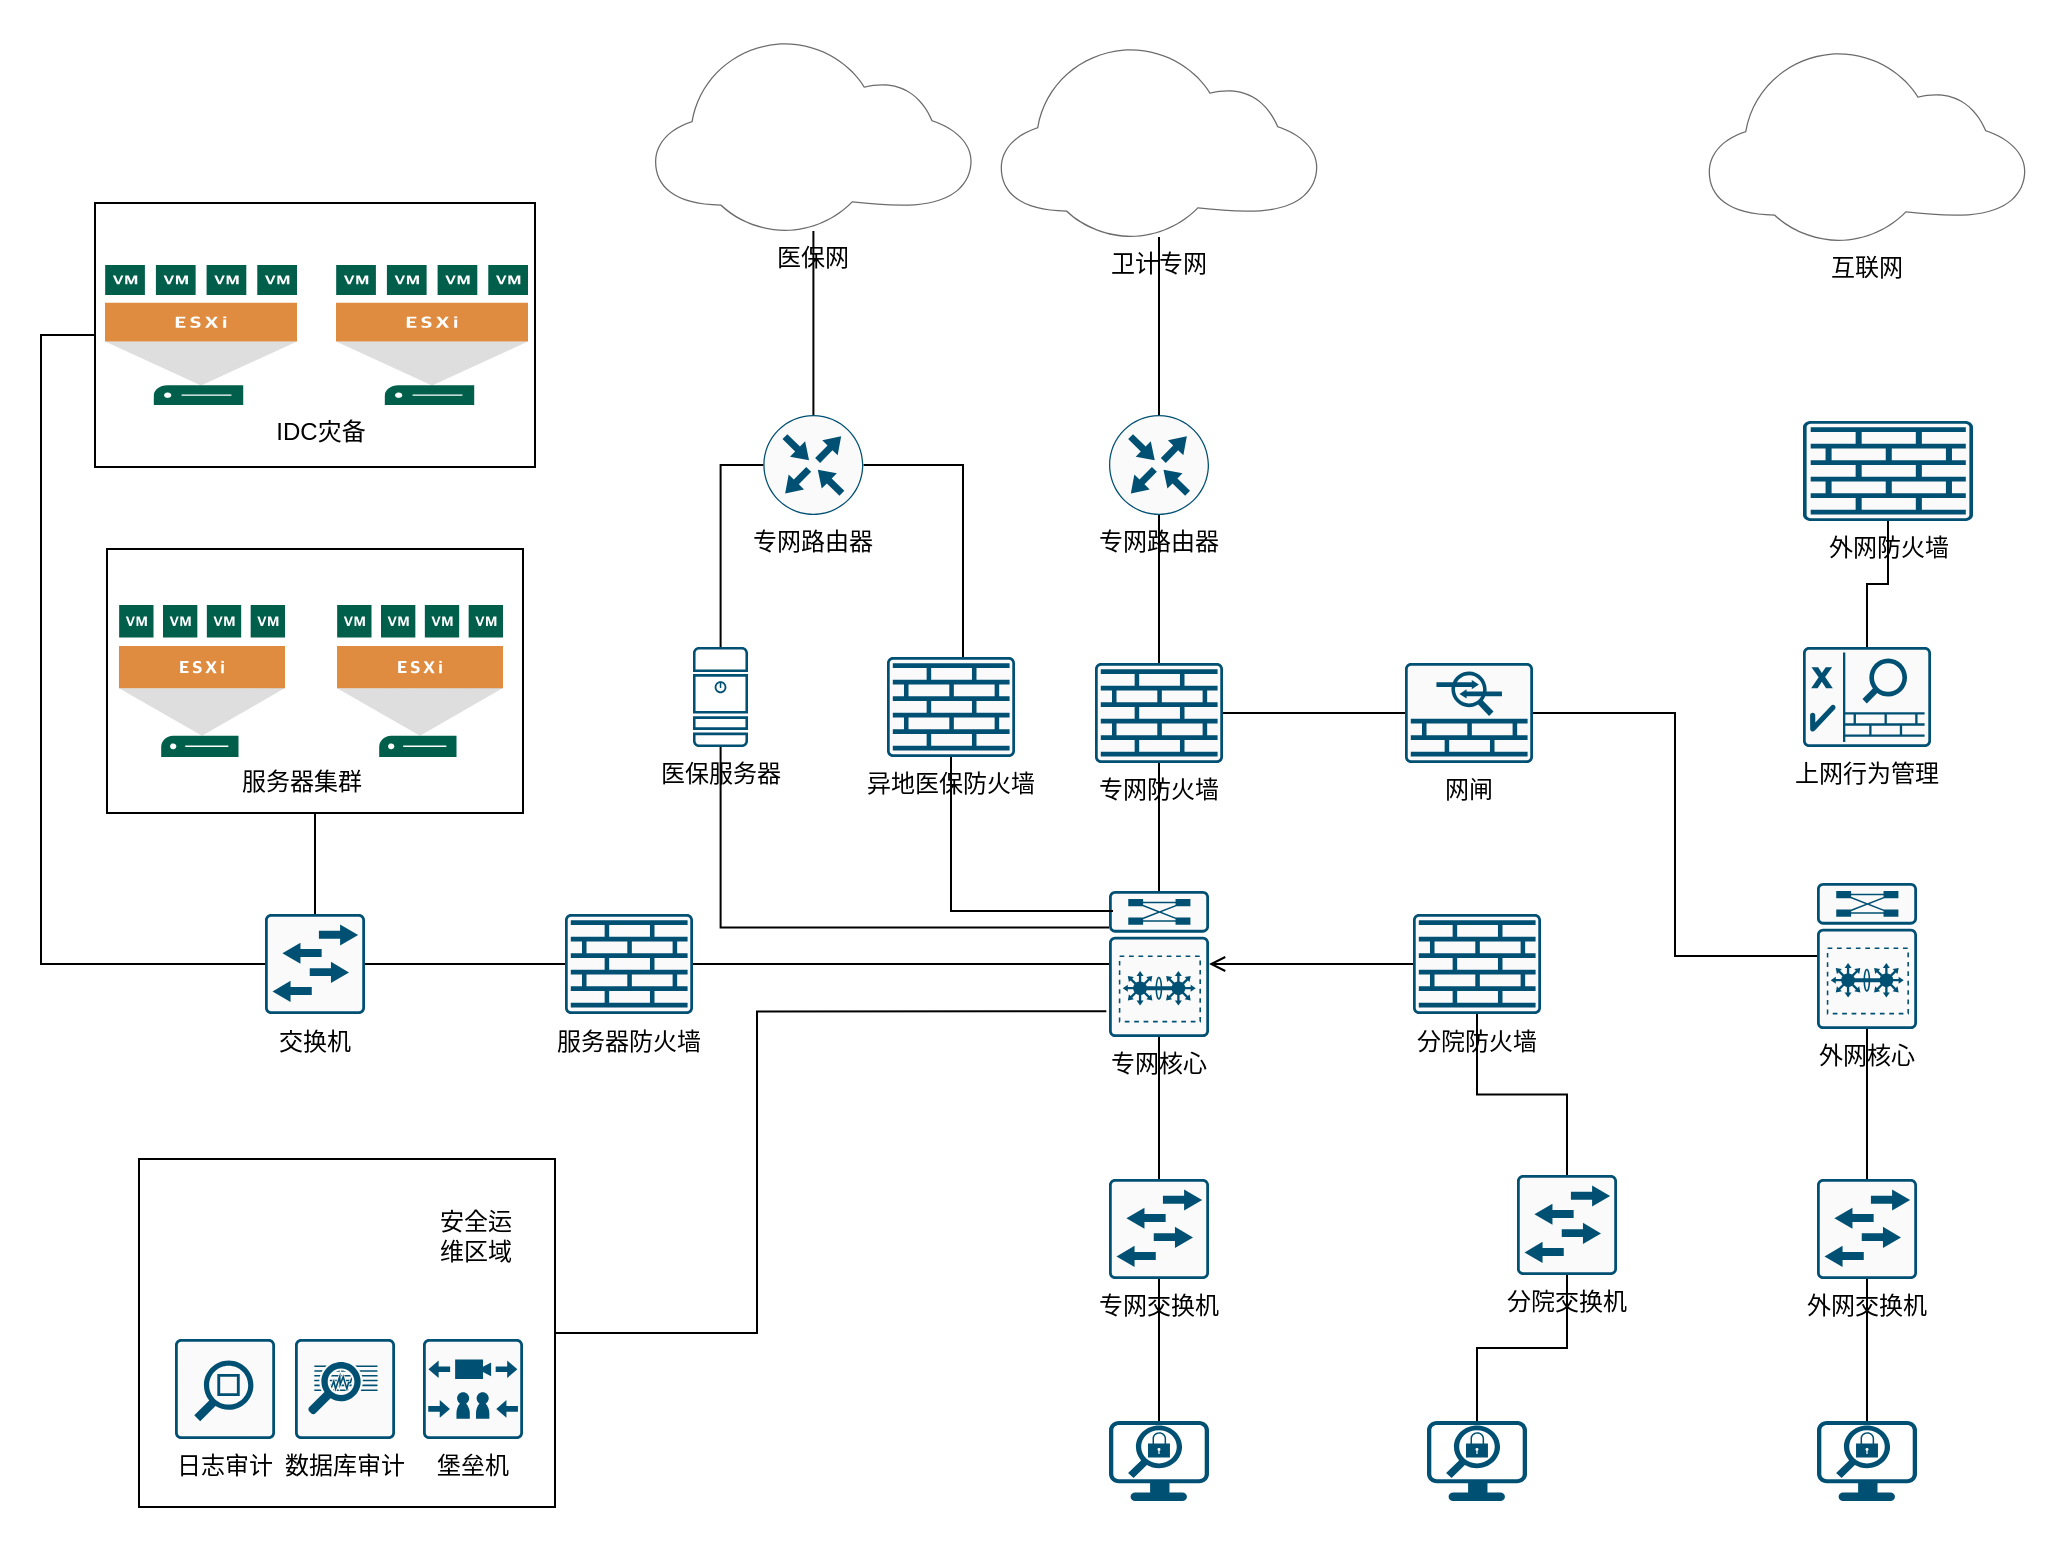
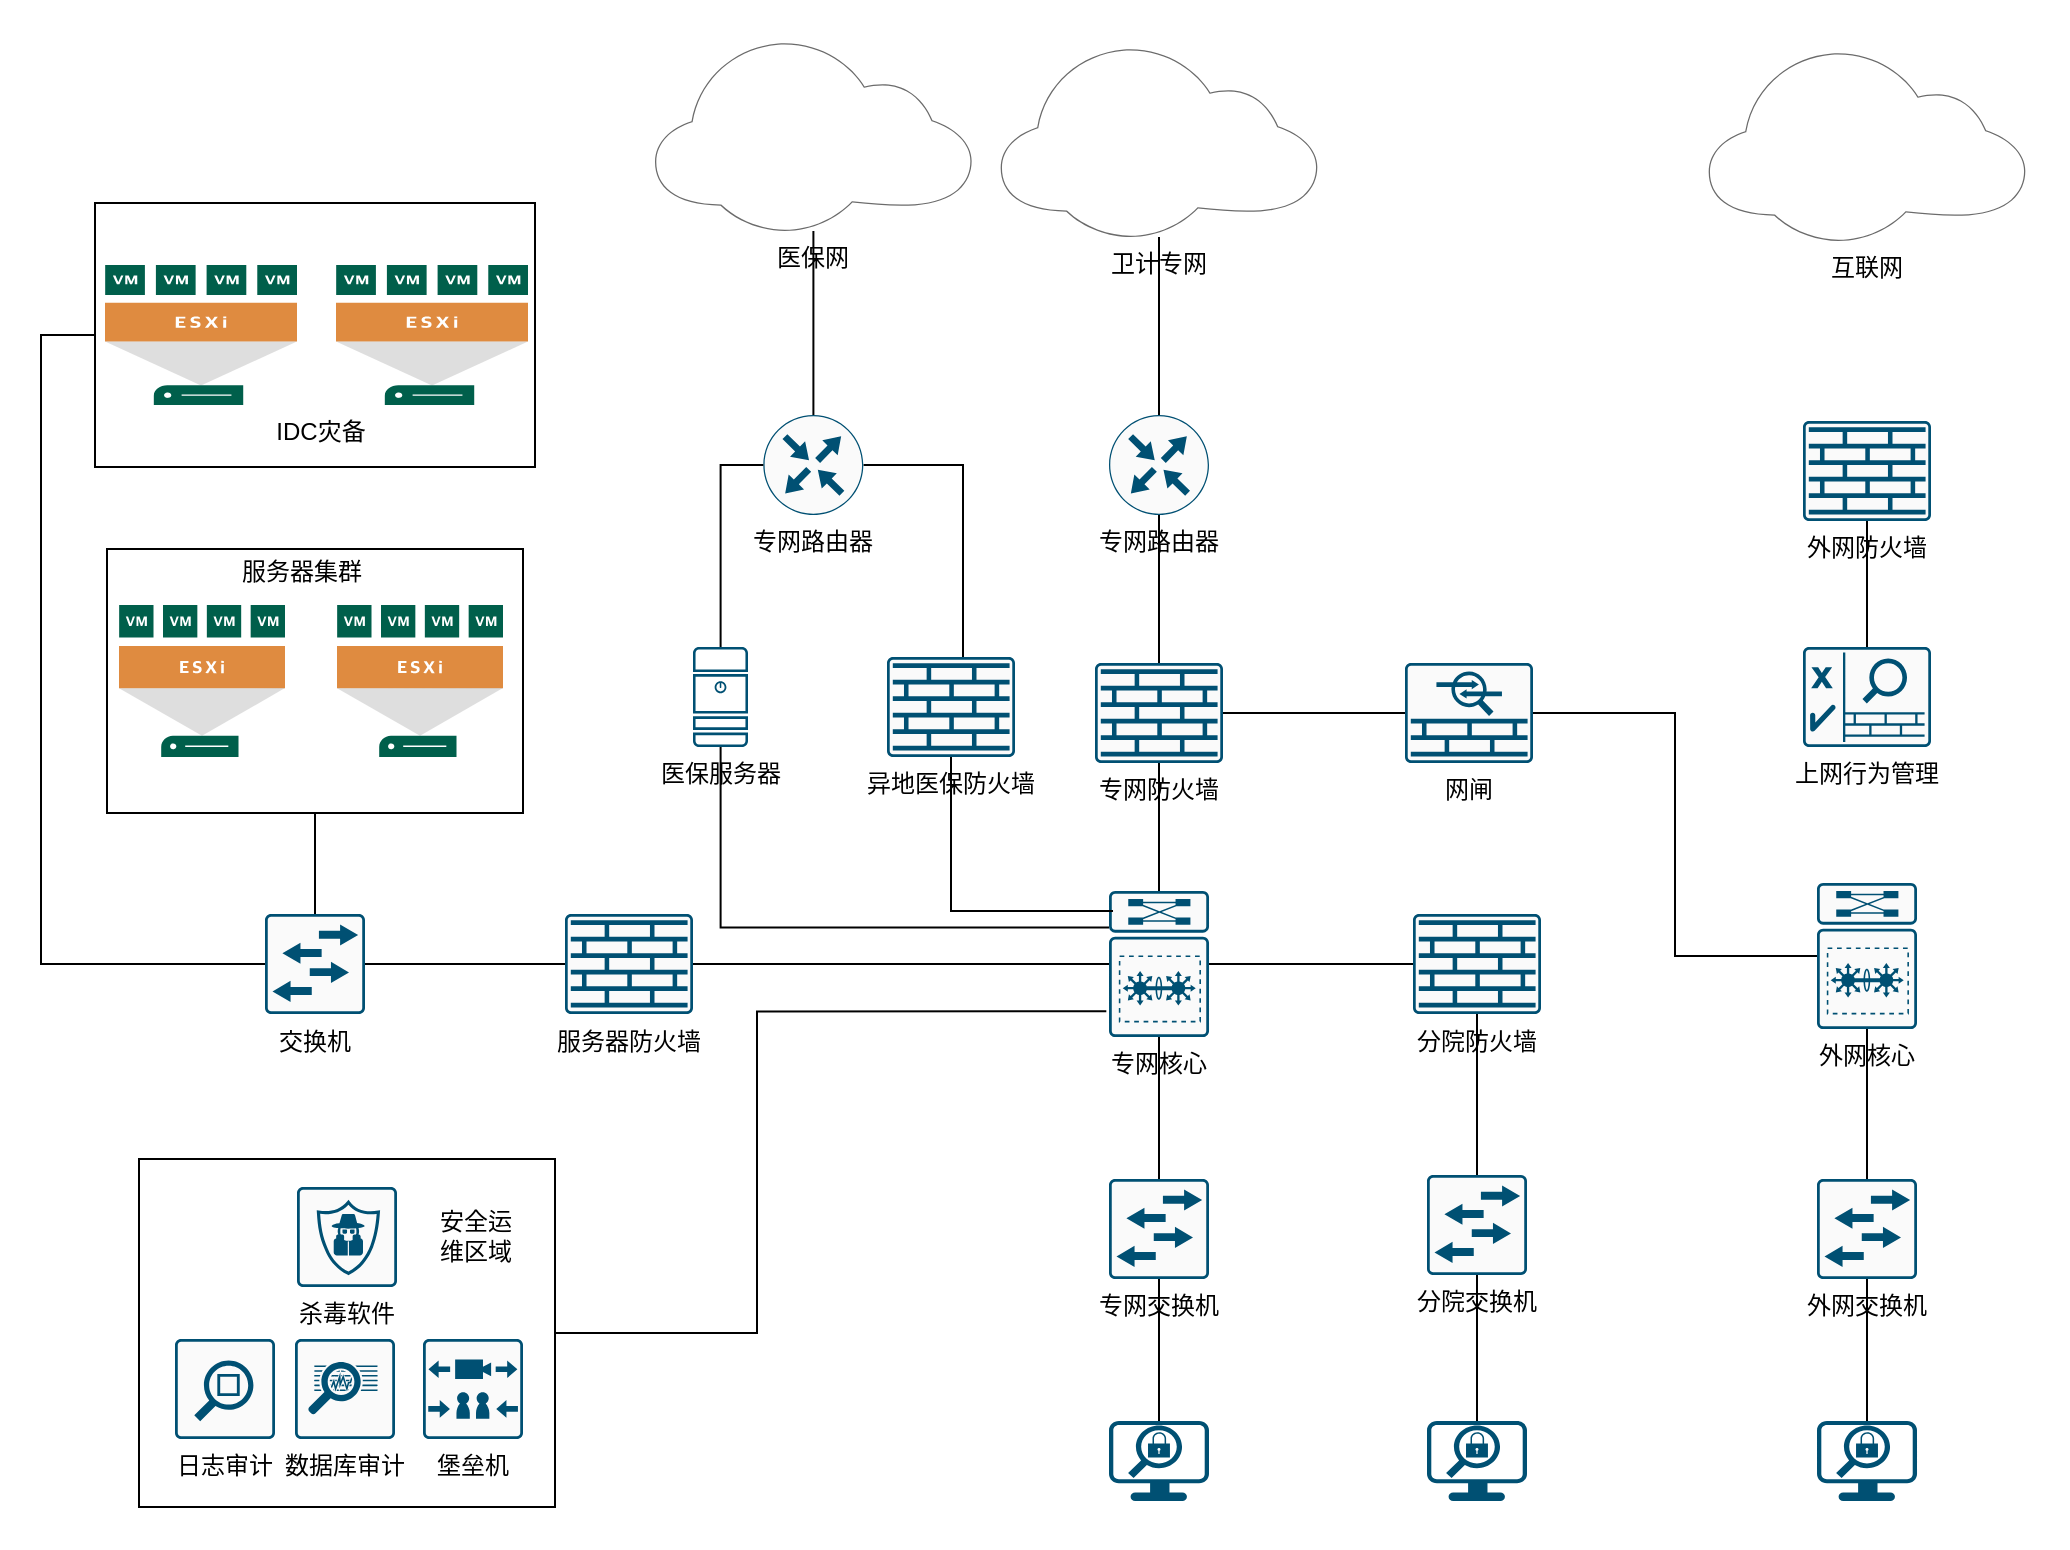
node "外网防火墙": size 170x100 -> 128x100
node "服务器集群": moved (303, 783) -> (303, 573)
edge "分院防火墙" -> "专网核心": arrowhead open -> none
node "分院交换机": moved (1567, 1225) -> (1477, 1225)
node "杀毒软件": added
